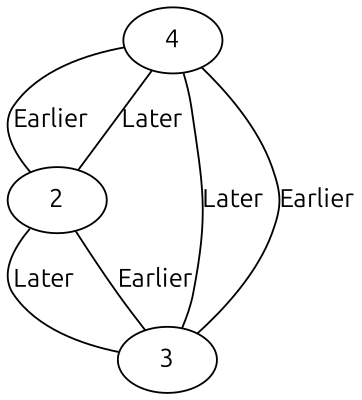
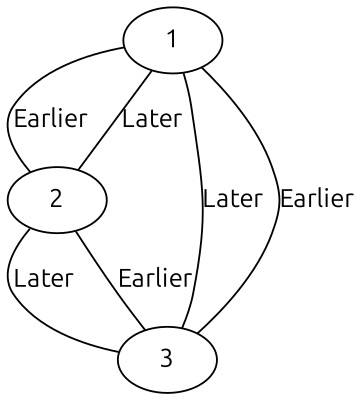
node "4": label "4" -> "1"
